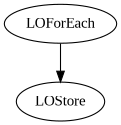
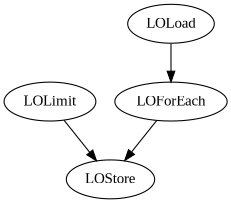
node "LOLoad": added
node "LOLimit": added
